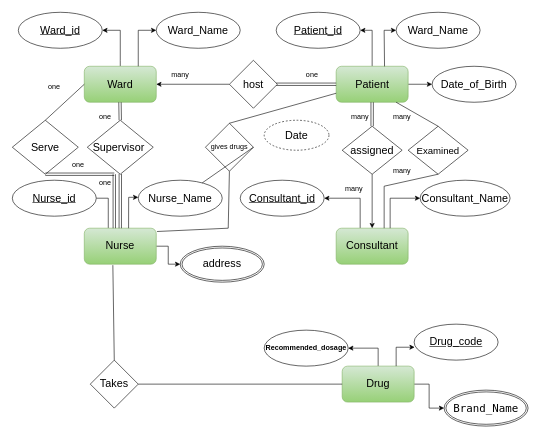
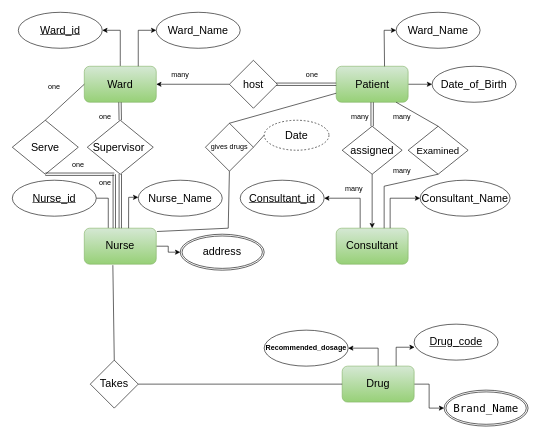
node "Patient_id": removed
edge "Patient" -> "Patient_id": removed
edge "gives drugs" -- "Nurse_Name": now "gives drugs" -- "Date"
node "address": moved (222, 264) -> (222, 252)
